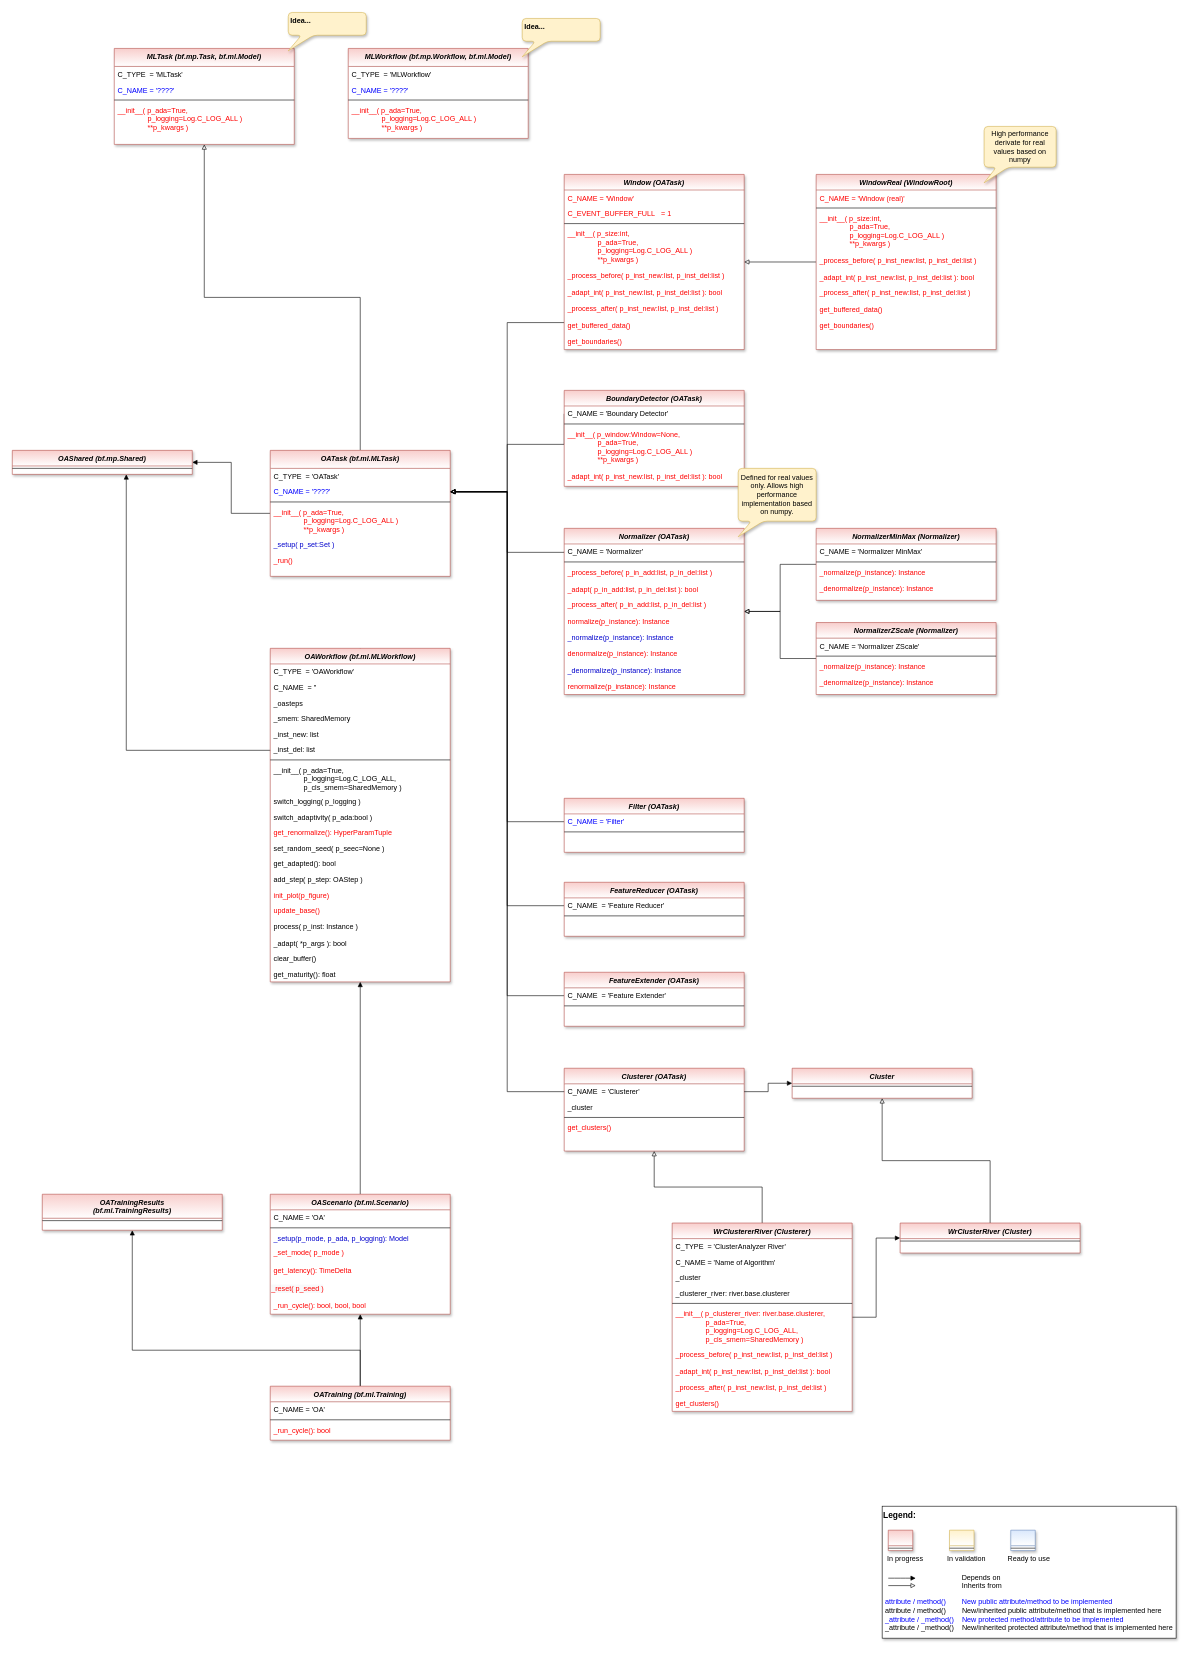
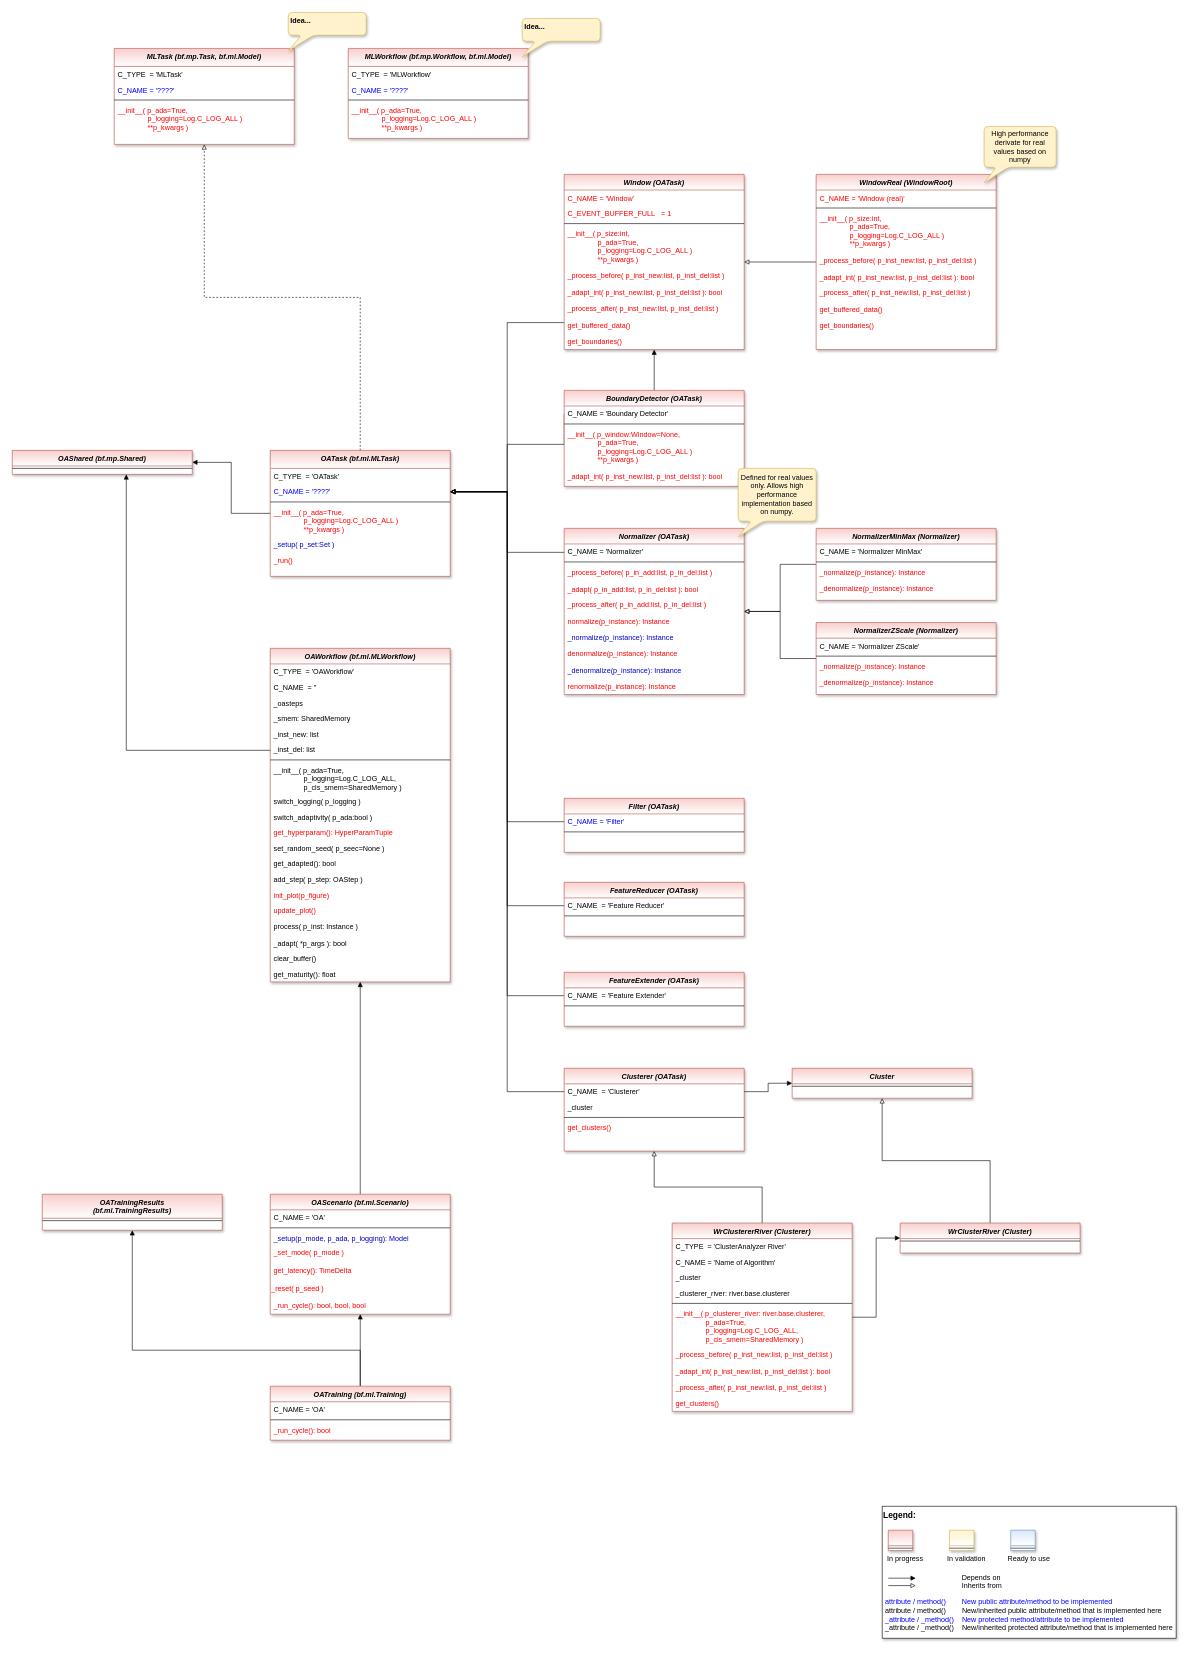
edge "OATask (bf.ml.MLTask)" -> "MLTask (bf.mp.Task, bf.ml.Model)": style solid -> dashed
edge "BoundaryDetector (OATask)" -> "Window (OATask)": added
node "get_renormalize(): HyperParamTuple": label "get_renormalize(): HyperParamTuple" -> "get_hyperparam(): HyperParamTuple"
node "update_base()": label "update_base()" -> "update_plot()"
